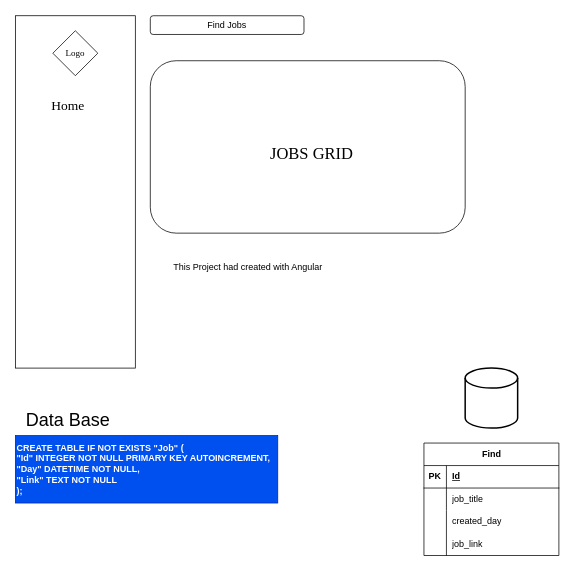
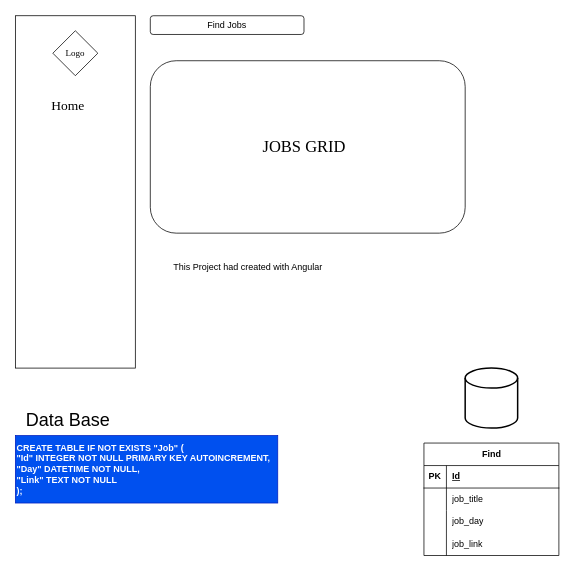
node "JOBS GRID": moved (312, 154) -> (304, 147)
node "created_day": label "created_day" -> "job_day"
